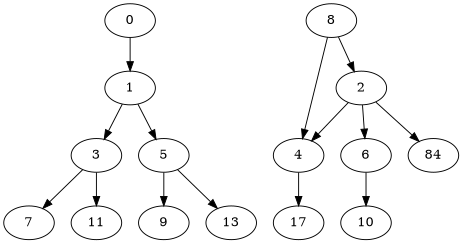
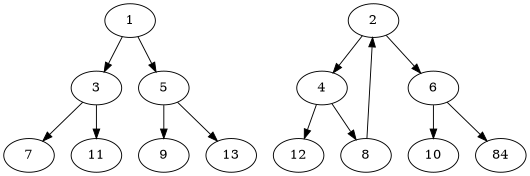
node "0": removed
edge "8" -> "4": reversed
edge "2" -> "84": now "6" -> "84"
node "17": label "17" -> "12"
